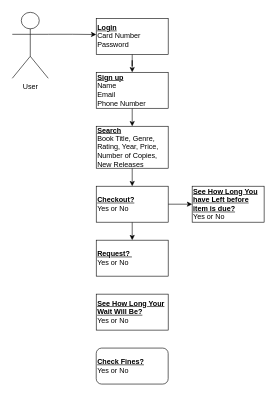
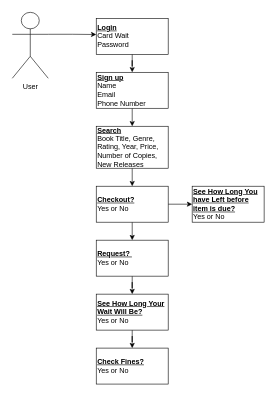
node "Login Card Number Password": label "Login Card Number Password" -> "Login Card Wait Password"
edge "Request? Yes or No" -> "See How Long Your Wait Will Be? Yes or No": added
edge "See How Long Your Wait Will Be? Yes or No" -> "Check Fines? Yes or No": added
node "Check Fines? Yes or No": shape rounded rectangle -> rectangle
